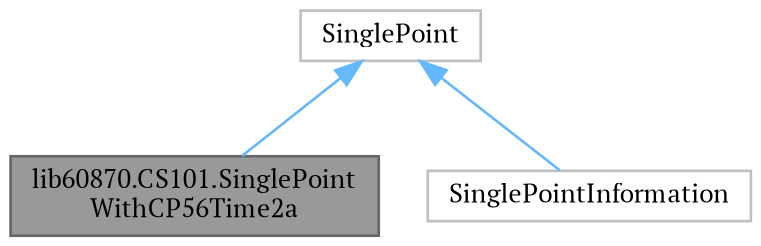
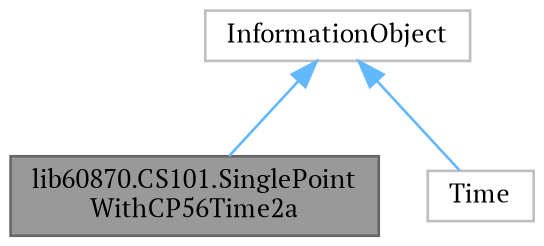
node "SinglePoint": label "SinglePoint" -> "InformationObject"
node "SinglePointInformation": label "SinglePointInformation" -> "Time"
